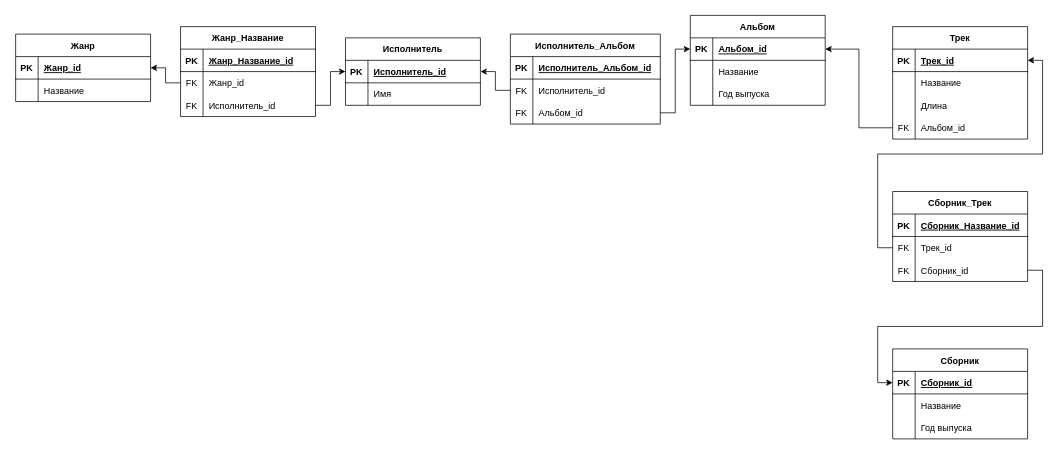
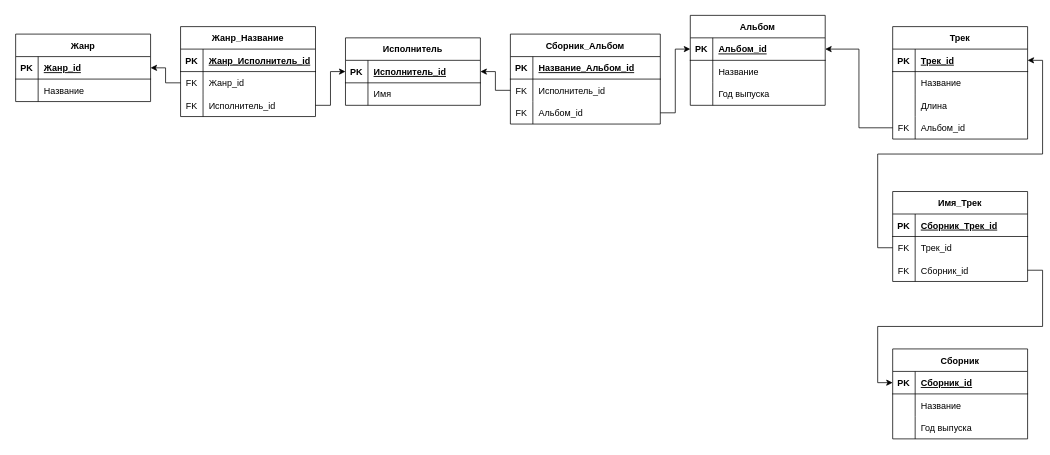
node "Исполнитель_Альбом": label "Исполнитель_Альбом" -> "Сборник_Альбом"
node "Жанр_Название_id": label "Жанр_Название_id" -> "Жанр_Исполнитель_id"
node "Исполнитель_Альбом_id": label "Исполнитель_Альбом_id" -> "Название_Альбом_id"
node "Сборник_Трек": label "Сборник_Трек" -> "Имя_Трек"
node "Сборник_Название_id": label "Сборник_Название_id" -> "Сборник_Трек_id"
